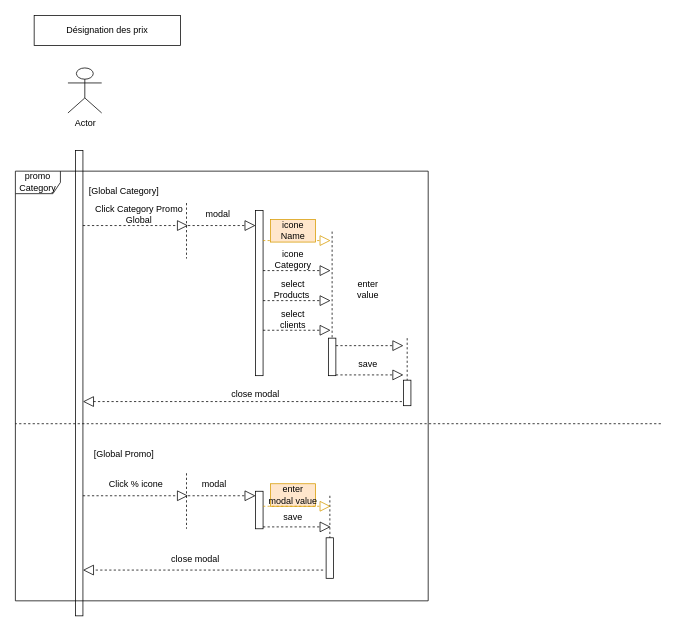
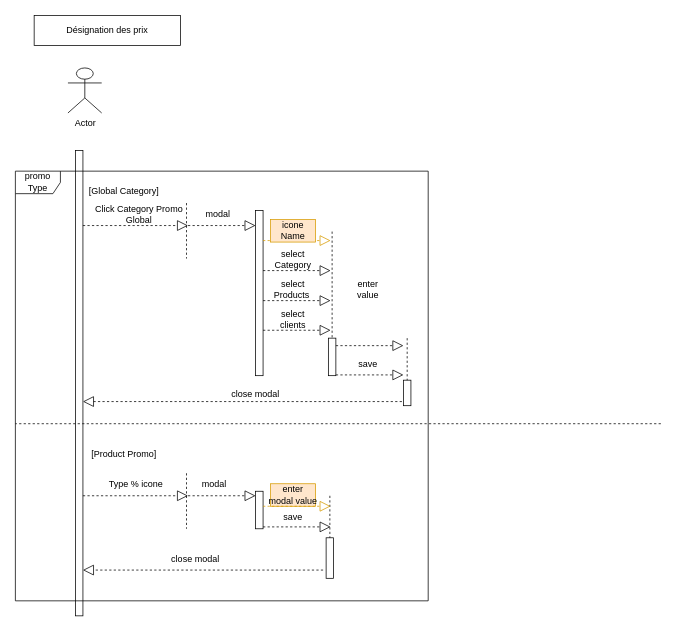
node "promo Category": label "promo Category" -> "promo Type"
node "icone Category": label "icone Category" -> "select Category"
node "[Global Promo]": label "[Global Promo]" -> "[Product Promo]"
node "Click % icone": label "Click % icone" -> "Type % icone"
